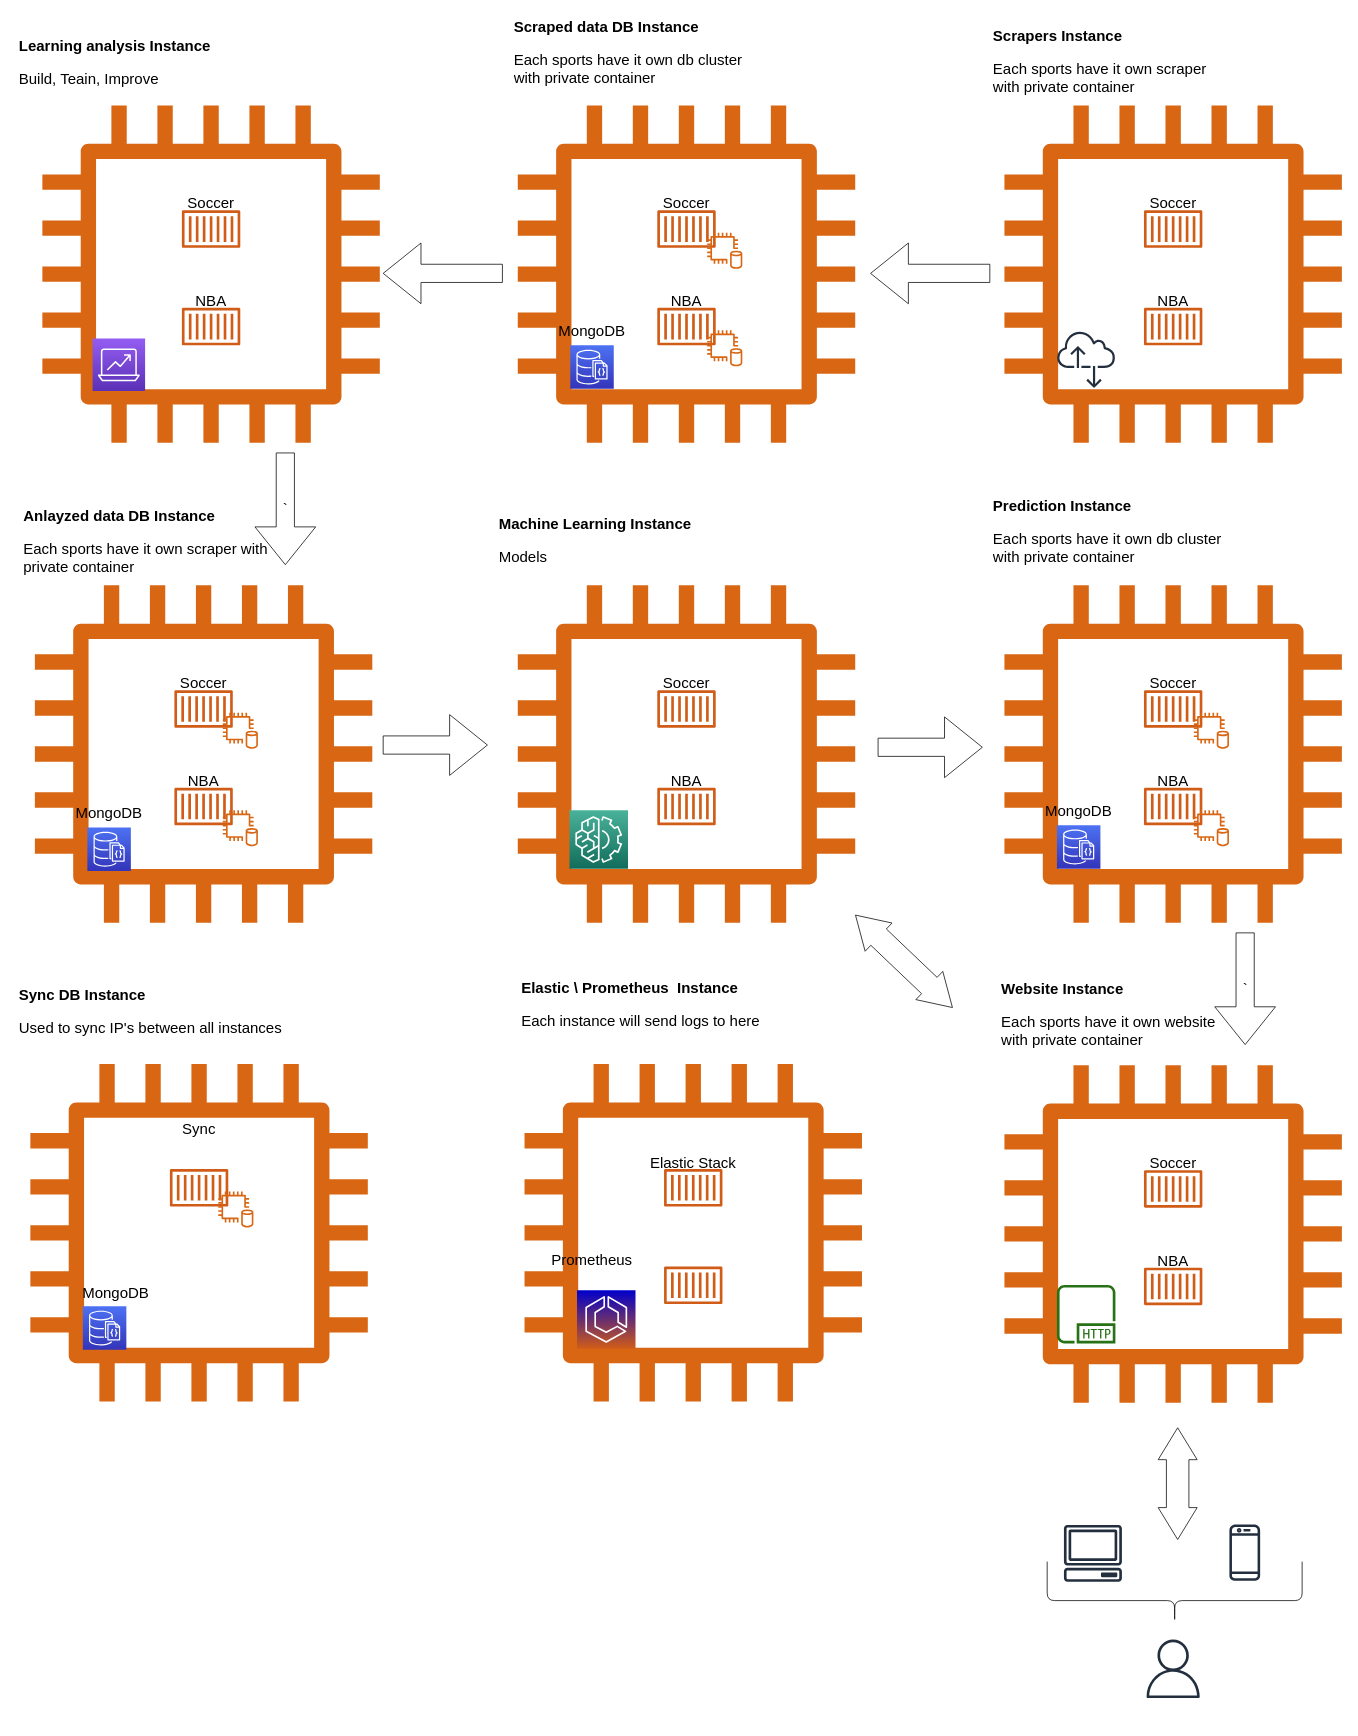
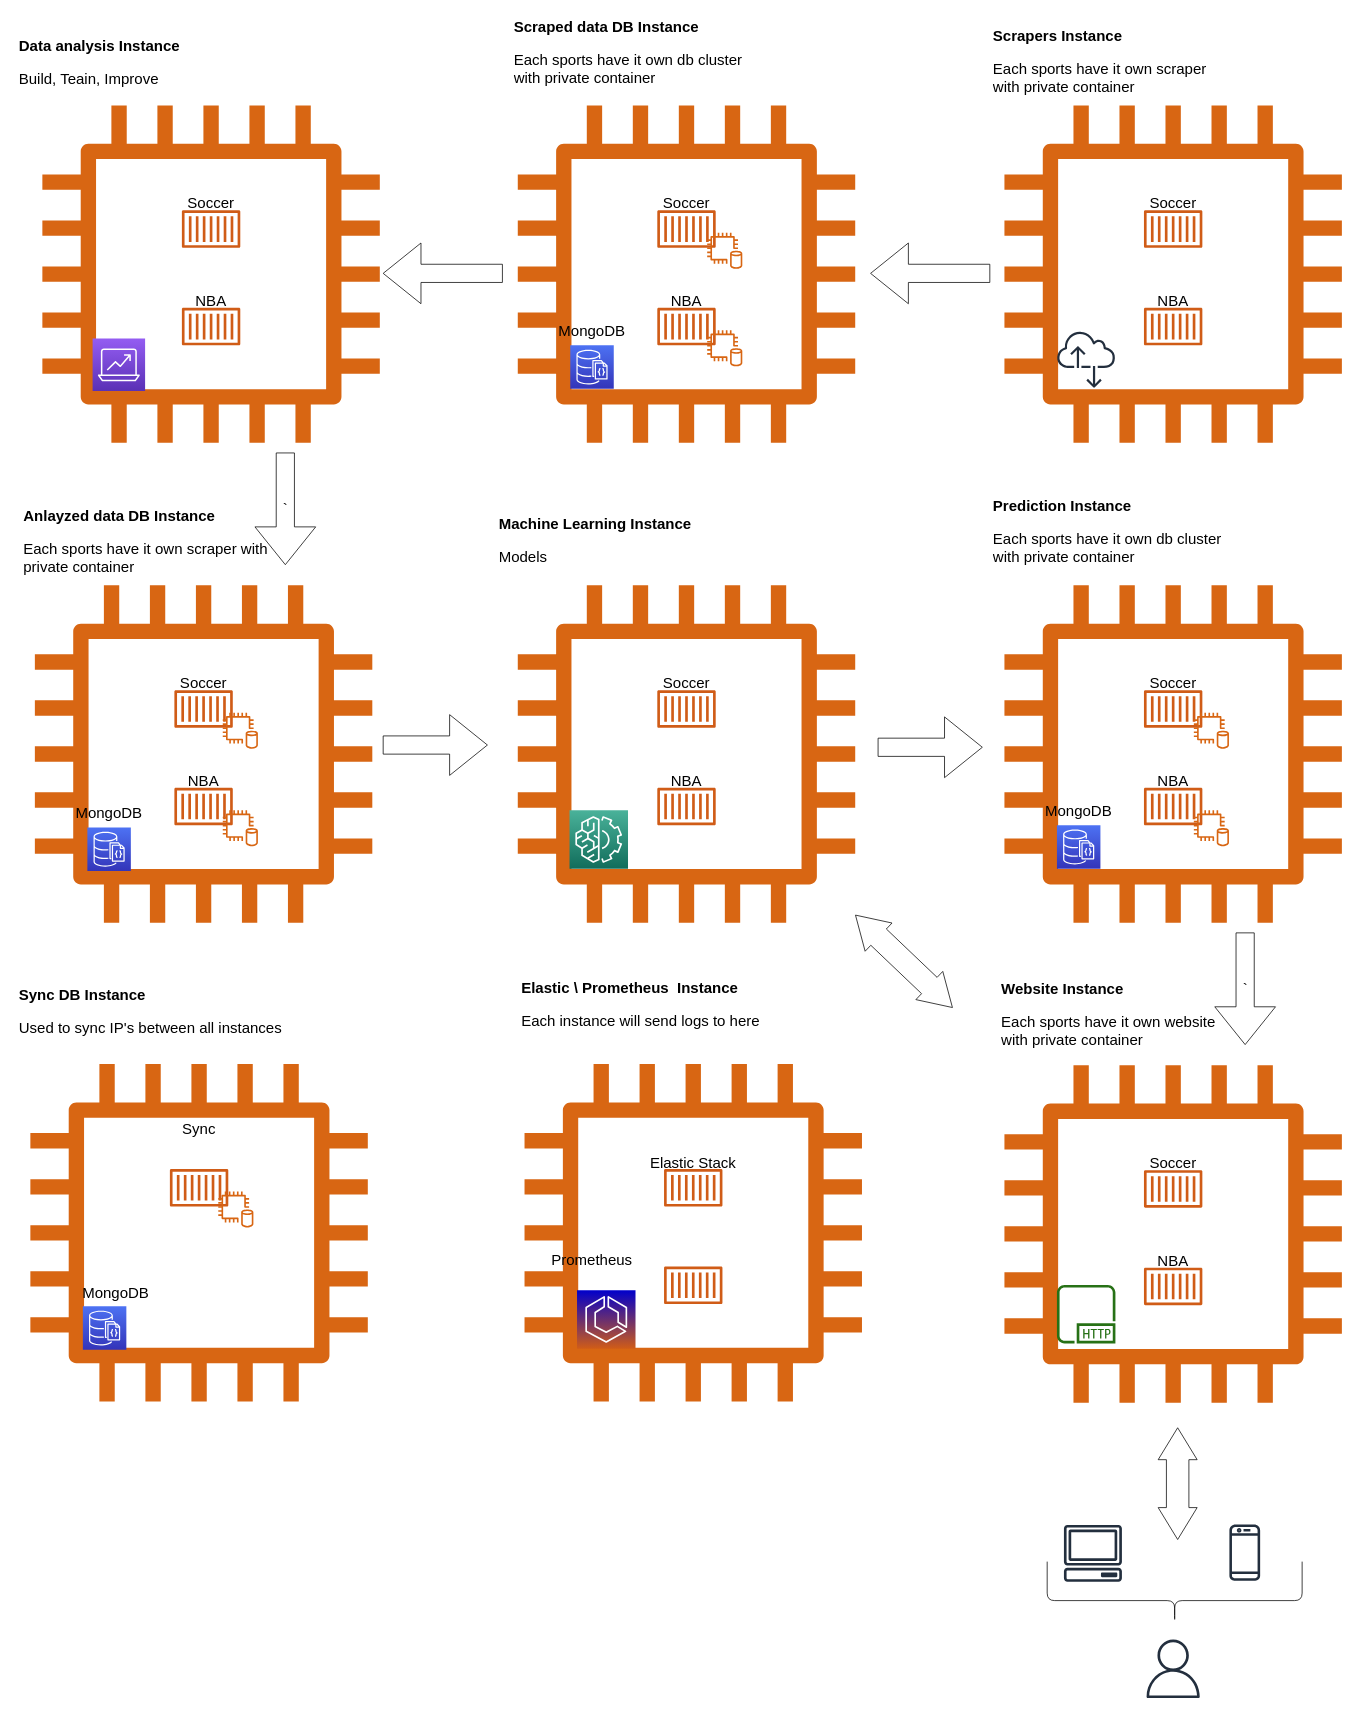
node "Learning analysis InstanceBuild, Teain, Improve": label "Learning analysis InstanceBuild, Teain, Improve" -> "Data analysis InstanceBuild, Teain, Improve"
